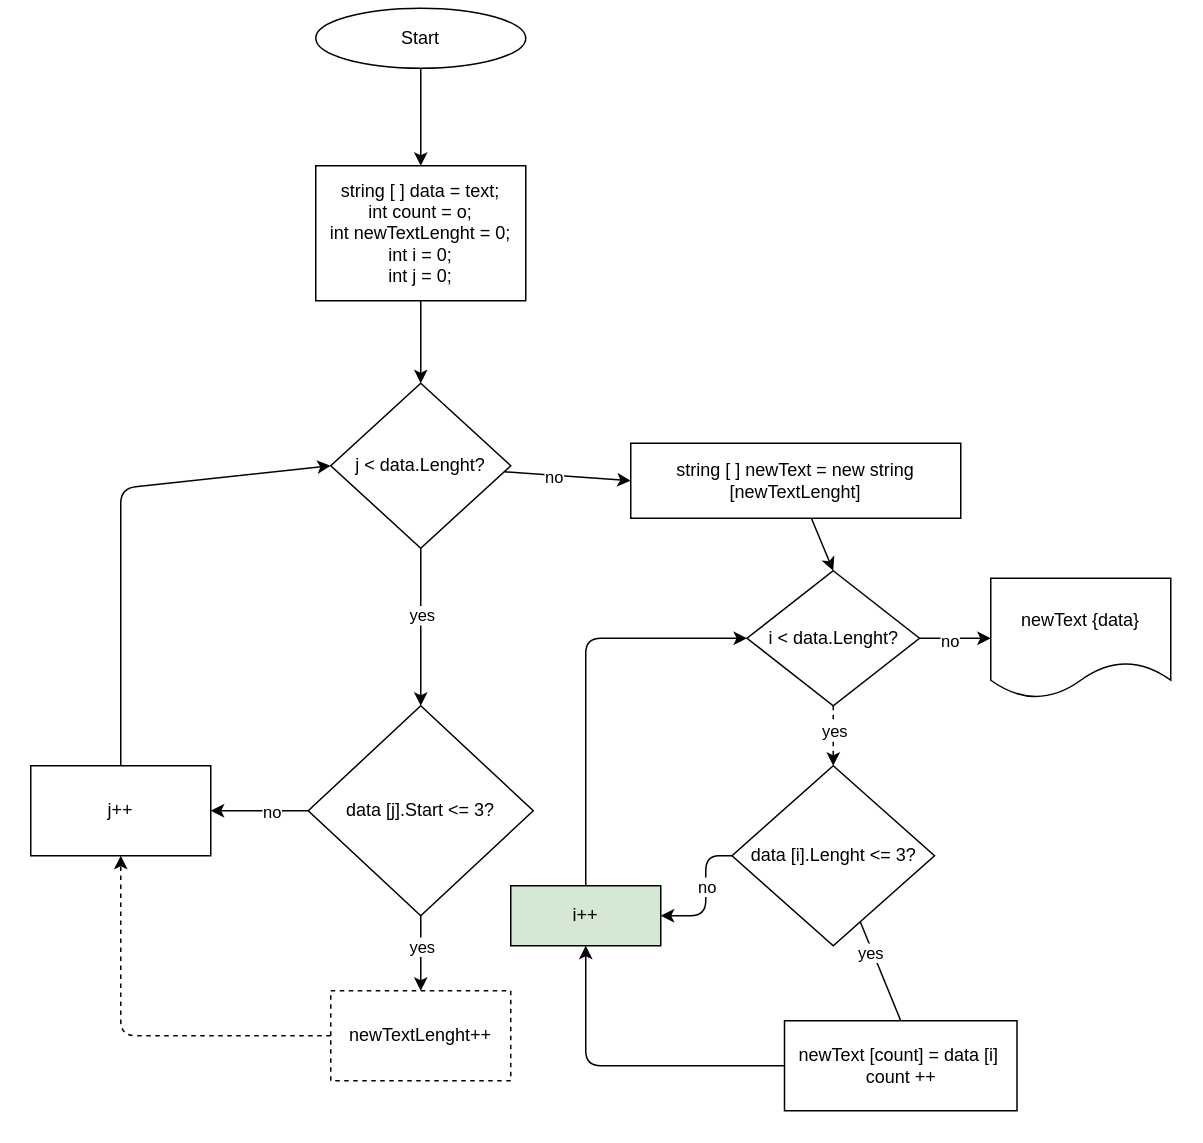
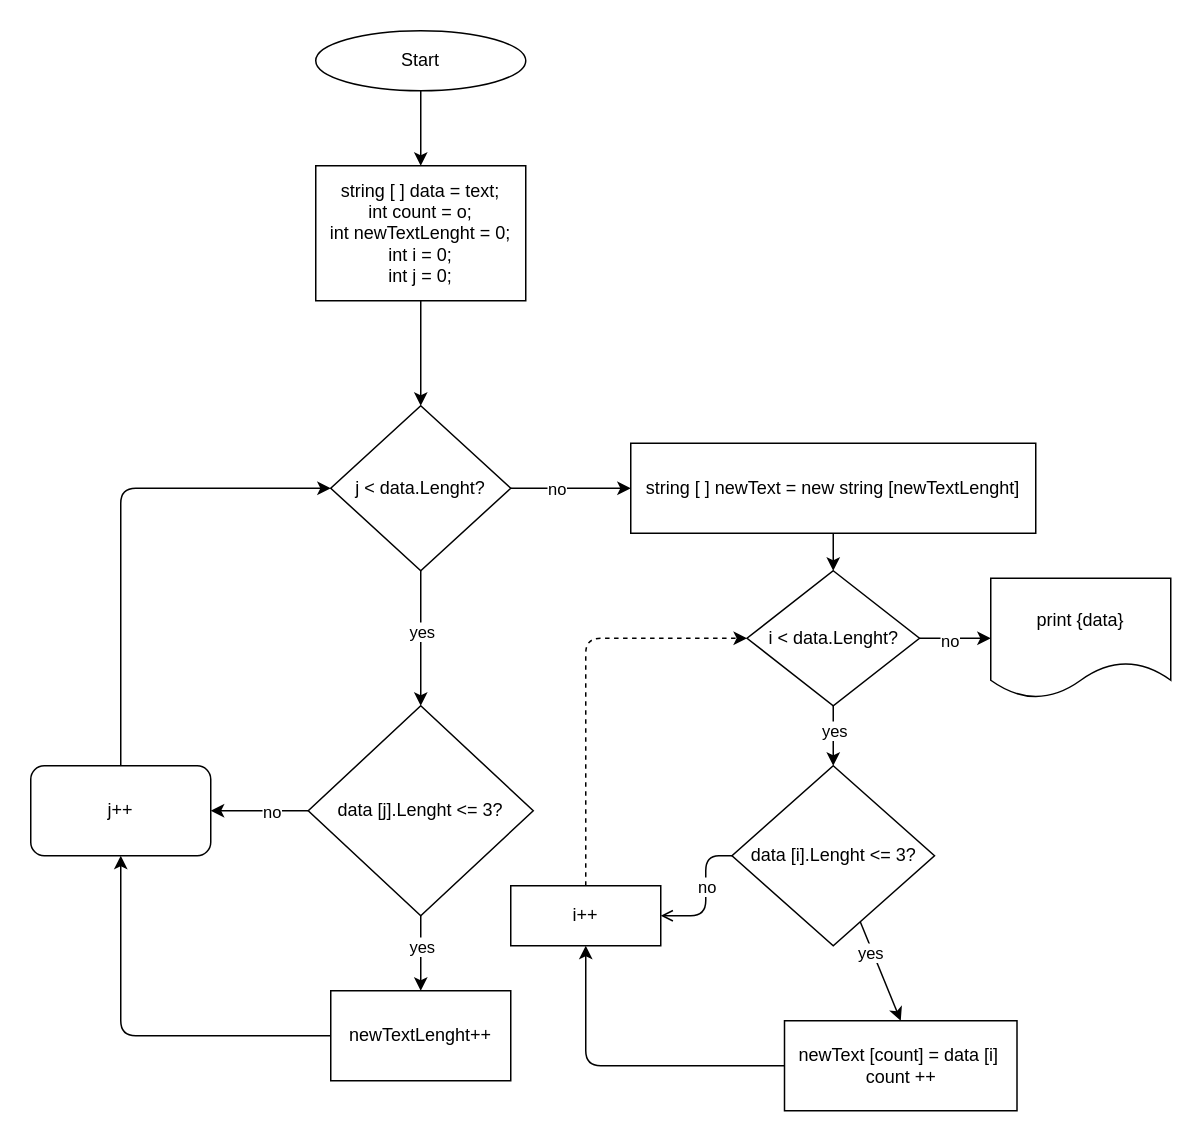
node "Start": moved (421, 38) -> (421, 61)
node "j < data.Lenght?": moved (421, 466) -> (421, 488)
node "string [ ] newText = new string [newTextLenght]": size 330x75 -> 405x90
node "newText {data}": label "newText {data}" -> "print {data}"
edge "i++" -> "i < data.Lenght?": style solid -> dashed
edge "i < data.Lenght?" -> "data [i].Lenght <= 3?": style dashed -> solid
node "j++": shape rectangle -> rounded rectangle
node "data [j].Start <= 3?": label "data [j].Start <= 3?" -> "data [j].Lenght <= 3?"
node "i++": fillcolor #d5e8d4 -> #ffffff
edge "data [i].Lenght <= 3?" -> "i++": arrowhead classic -> open
edge "data [i].Lenght <= 3?" -- "newText [count] = data [i] count ++": arrowhead none -> classic
edge "newTextLenght++" -> "j++": style dashed -> solid
node "newTextLenght++": style dashed -> solid
